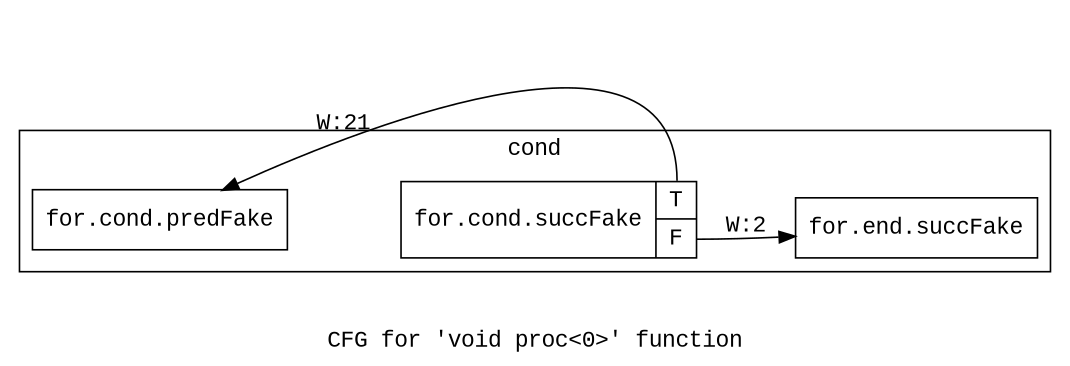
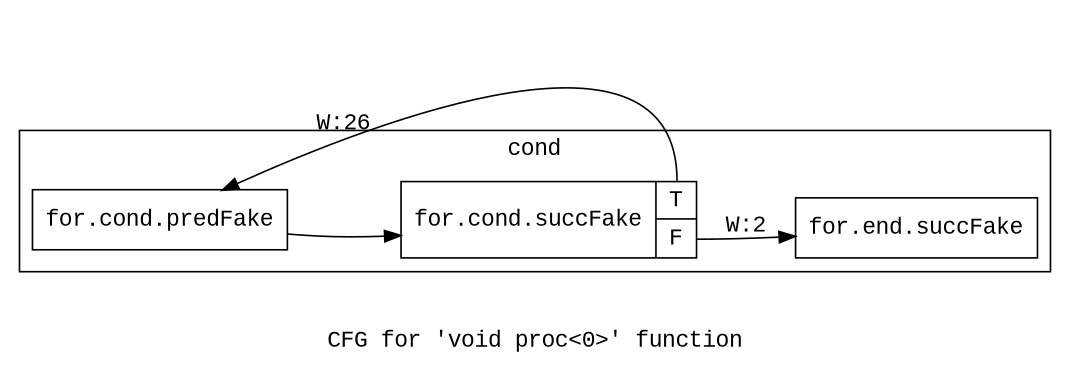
edge "for.cond.succFake" -> "for.cond.predFake": label "W:21" -> "W:26"
edge "for.cond.predFake" -> "for.cond.succFake": added
